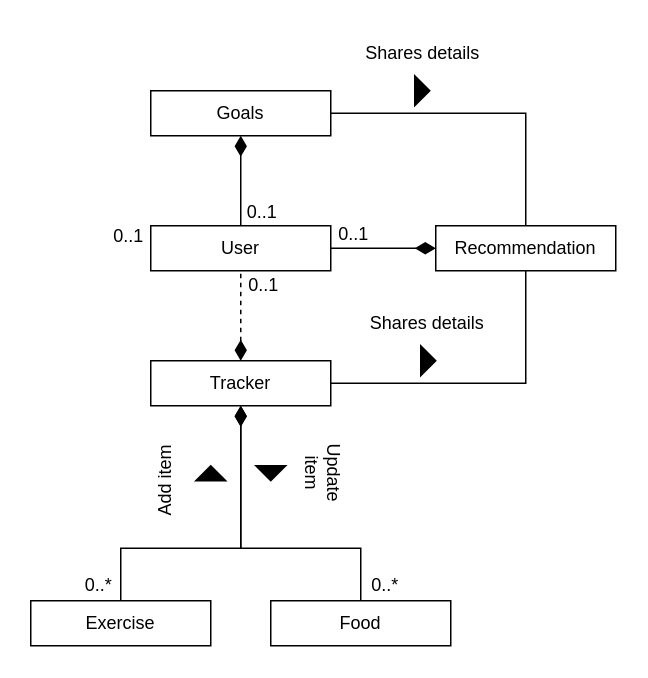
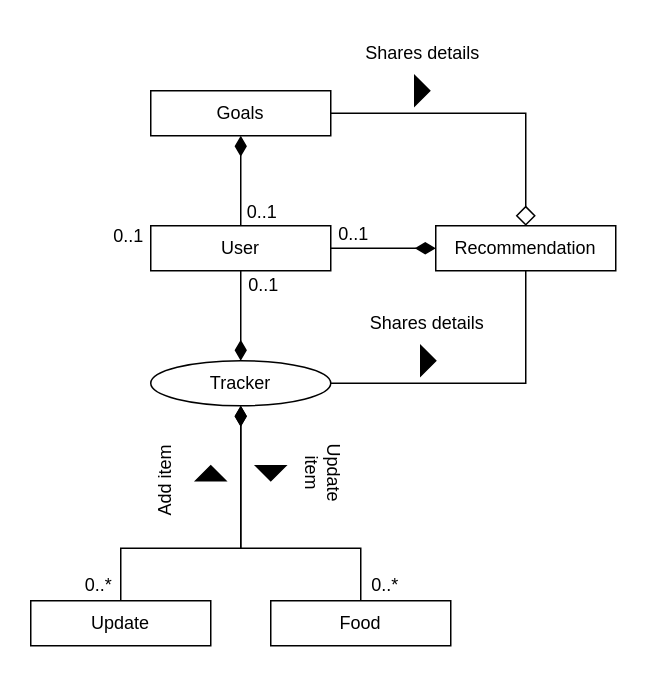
edge "Goals" -- "Recommendation": arrowhead none -> diamond
edge "User" -> "Tracker": style dashed -> solid
node "Tracker": shape rectangle -> ellipse
node "Exercise": label "Exercise" -> "Update"
